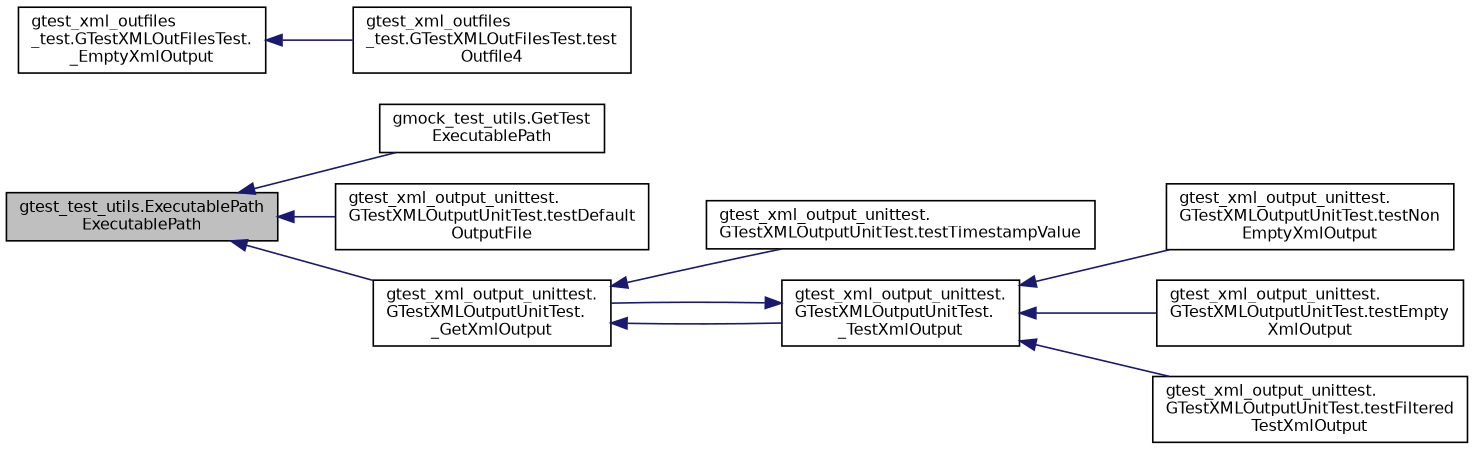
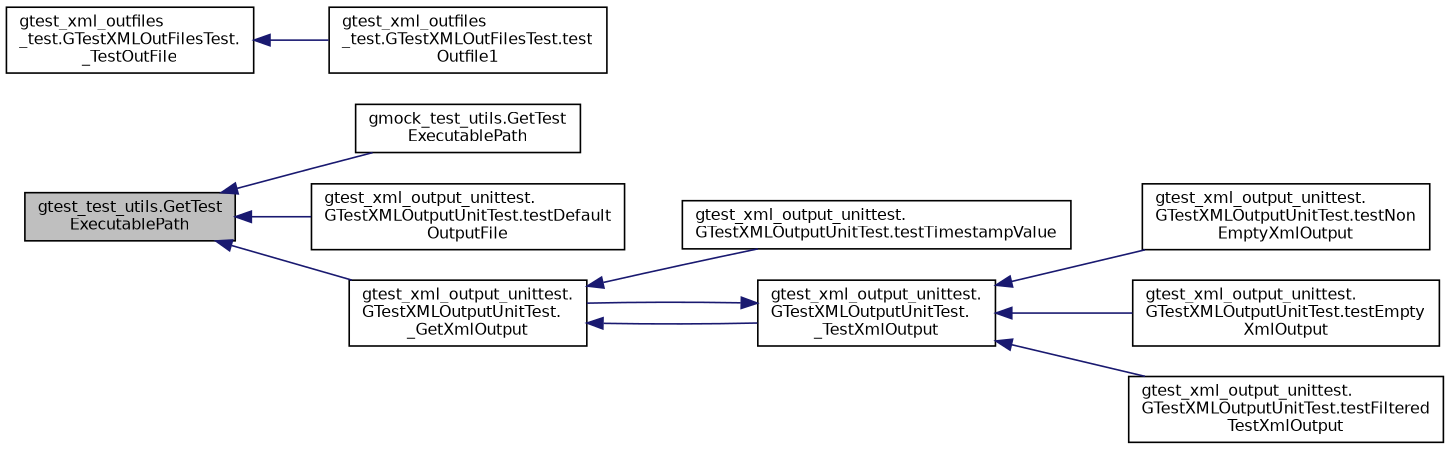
node "gtest_xml_outfiles _test.GTestXMLOutFilesTest. _EmptyXmlOutput": label "gtest_xml_outfiles _test.GTestXMLOutFilesTest. _EmptyXmlOutput" -> "gtest_xml_outfiles _test.GTestXMLOutFilesTest. _TestOutFile"
node "gtest_xml_outfiles _test.GTestXMLOutFilesTest.test Outfile4": label "gtest_xml_outfiles _test.GTestXMLOutFilesTest.test Outfile4" -> "gtest_xml_outfiles _test.GTestXMLOutFilesTest.test Outfile1"
node "gtest_test_utils.ExecutablePath ExecutablePath": label "gtest_test_utils.ExecutablePath ExecutablePath" -> "gtest_test_utils.GetTest ExecutablePath"
